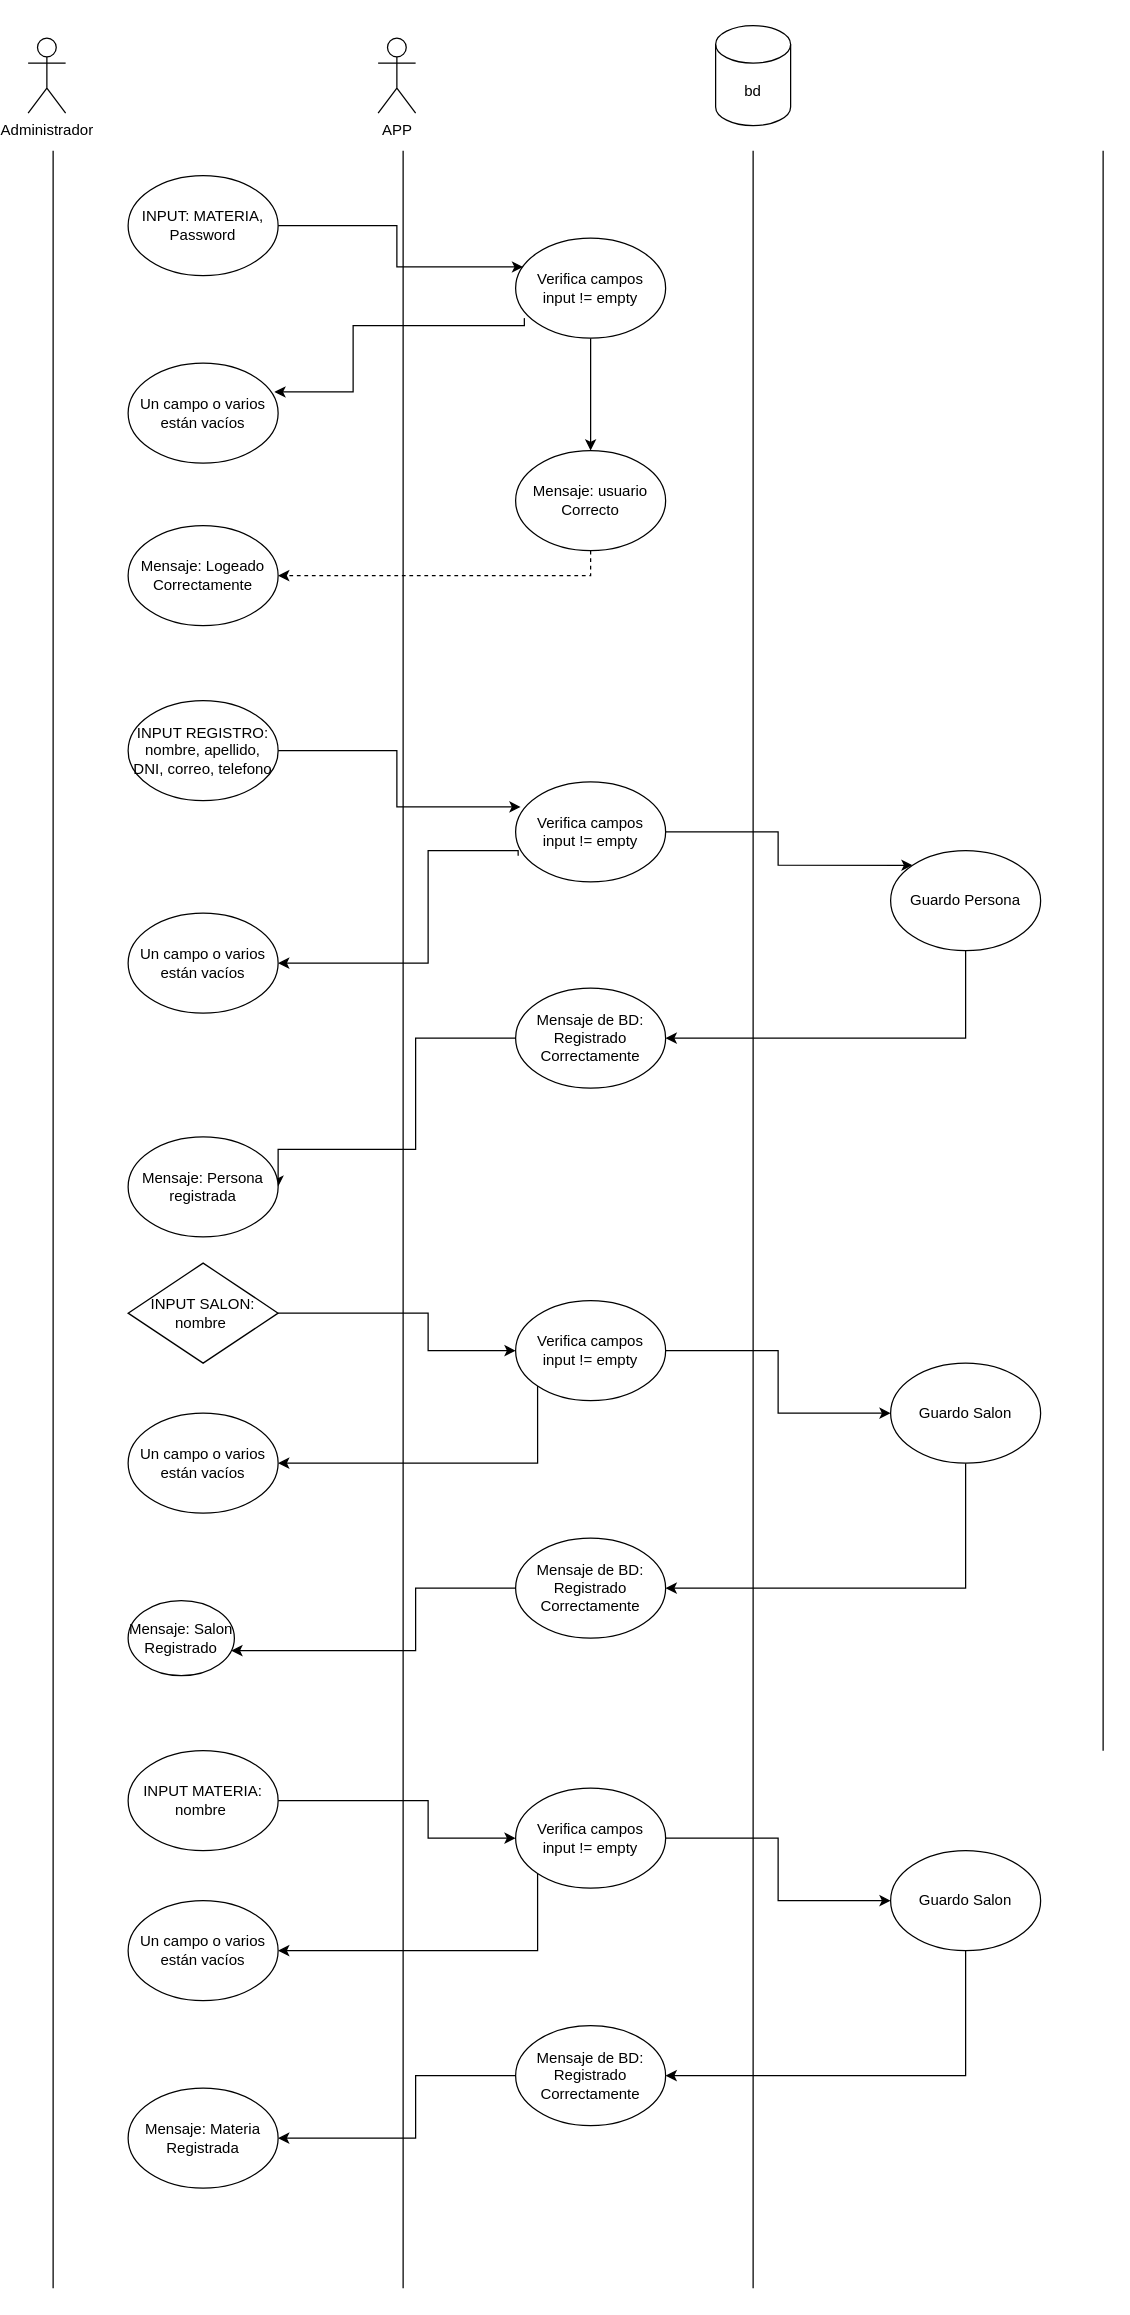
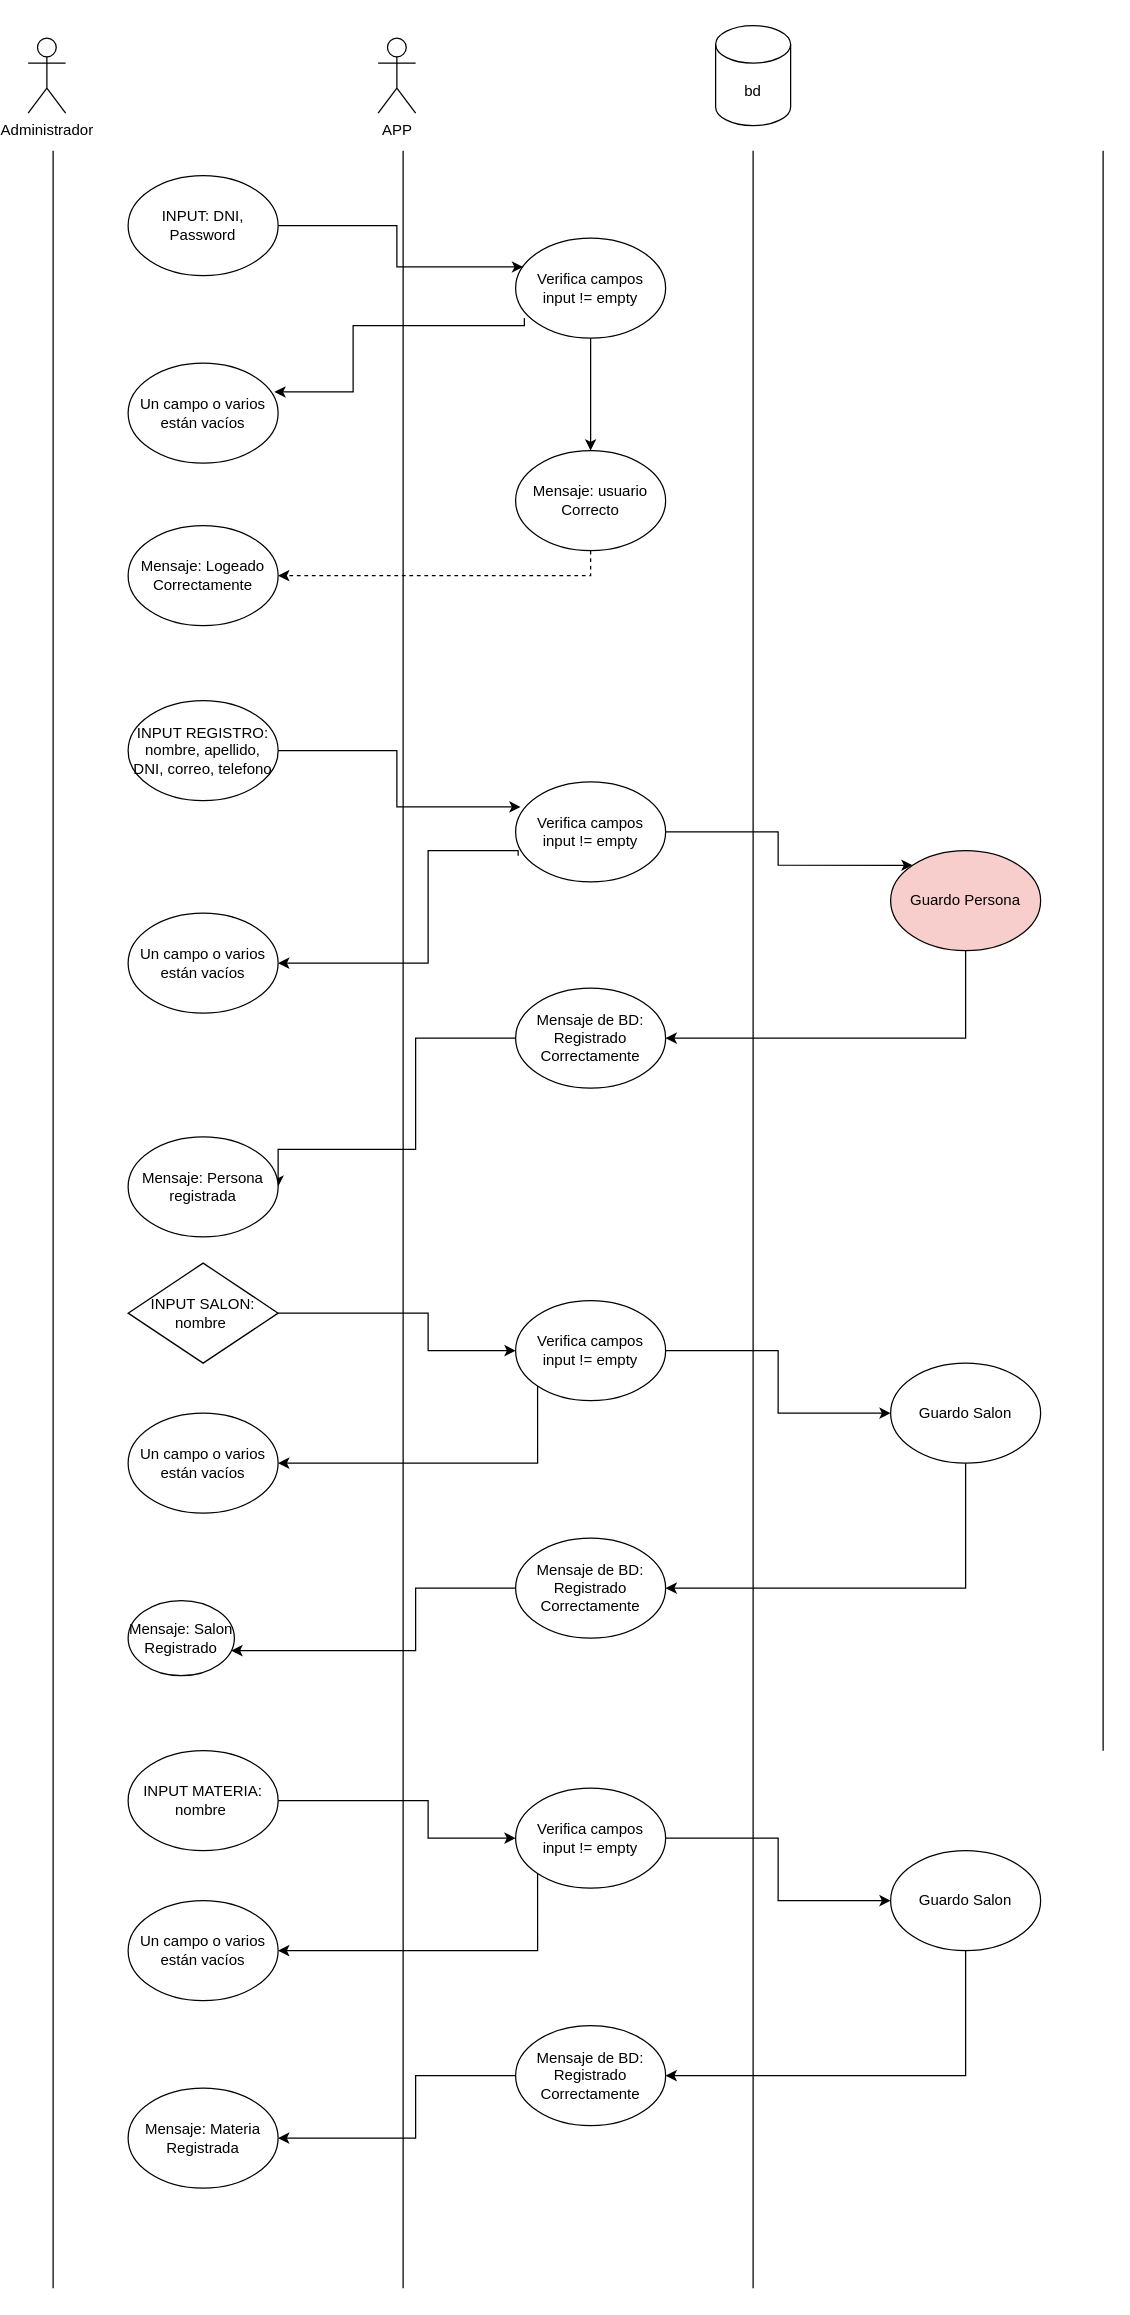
node "INPUT: MATERIA, Password": label "INPUT: MATERIA, Password" -> "INPUT: DNI, Password"
node "Guardo Persona": fillcolor #ffffff -> #f8cecc
